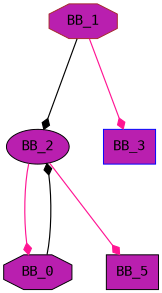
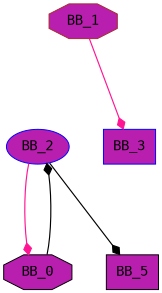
edge "BB_1" -> "BB_2": removed
node "BB_2": color black -> blue
edge "BB_2" -> "BB_5": color deeppink -> black
